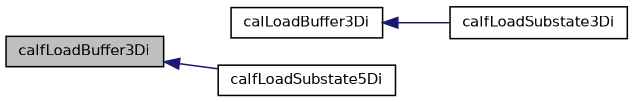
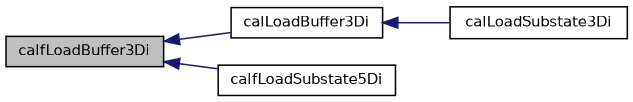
node "calfLoadSubstate3Di": label "calfLoadSubstate3Di" -> "calLoadSubstate3Di"
edge "calLoadBuffer3Di" -> "calfLoadBuffer3Di": added
